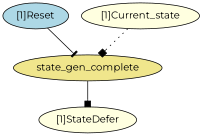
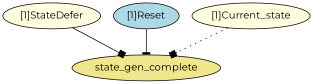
edge "state_gen_complete" -> "[1]StateDefer": reversed
